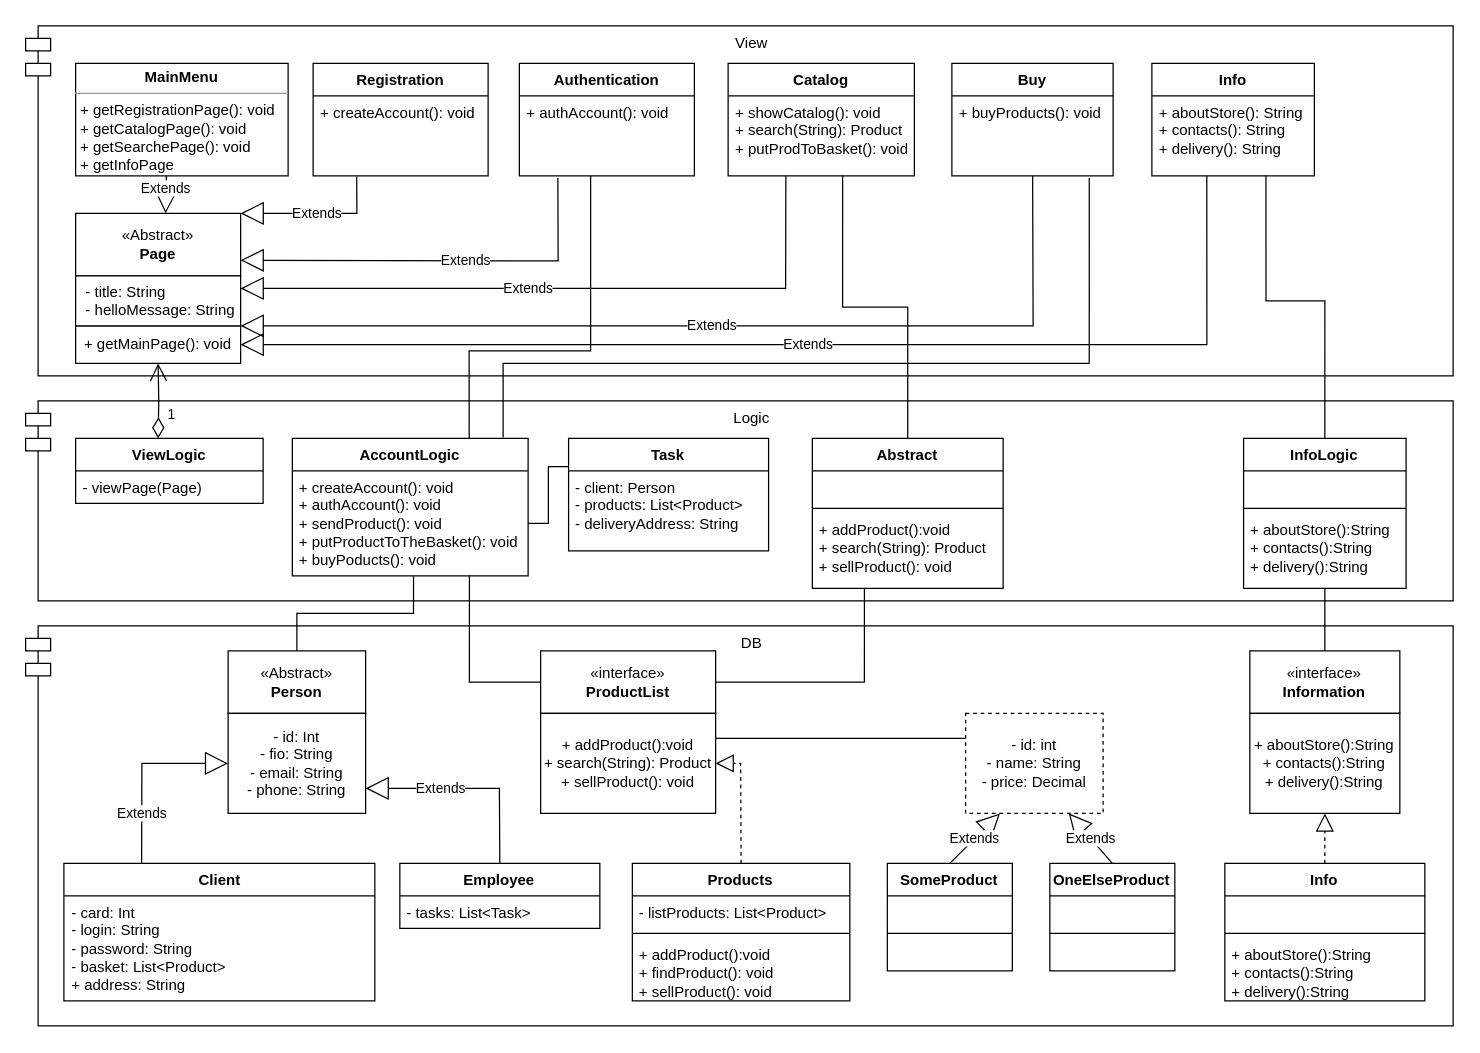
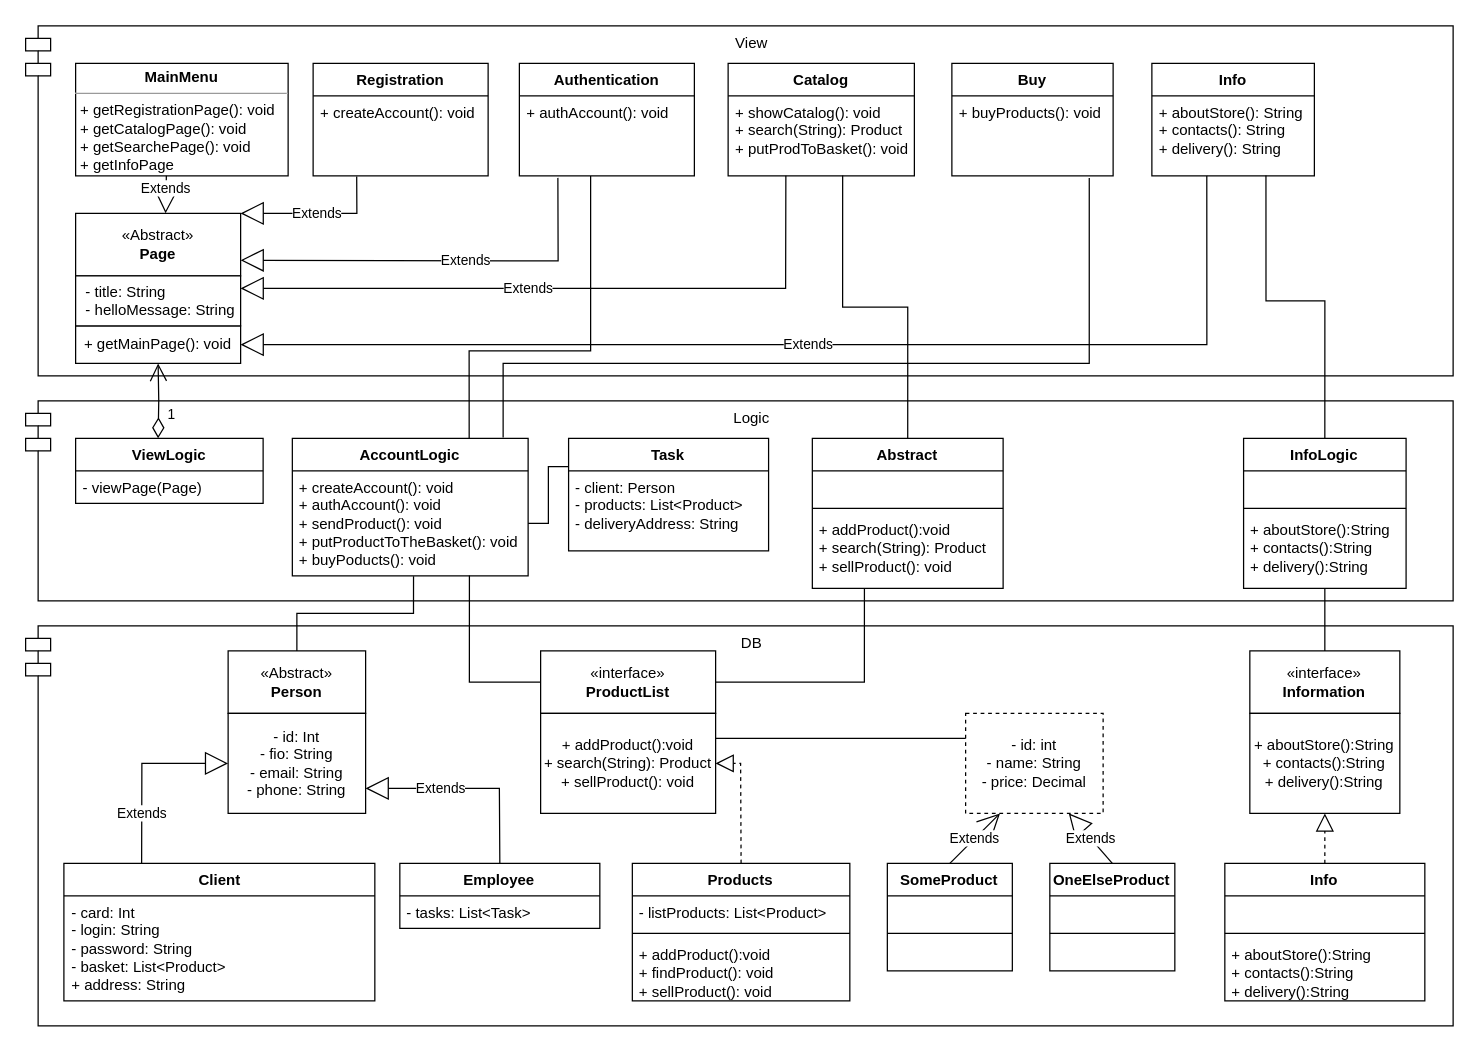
edge "+ buyProducts(): void" -> "+ getMainPage(): void": removed, label "Extends"
edge "SomeProduct" -> "- id: int - name: String - price: Decimal": arrowhead block -> open
